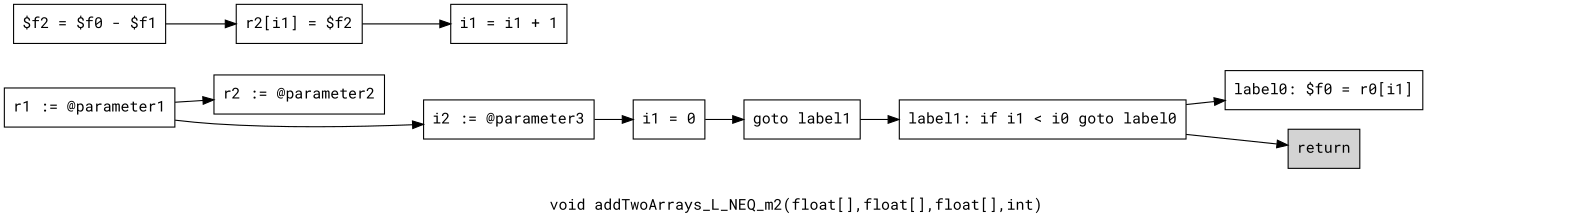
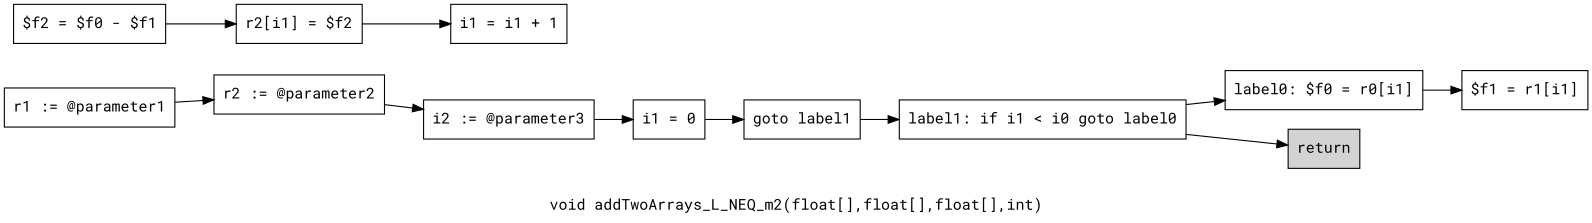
node "$f1 = r1[i1]": added
edge "r1 := @parameter1" -> "i2 := @parameter3": now "r2 := @parameter2" -> "i2 := @parameter3"
